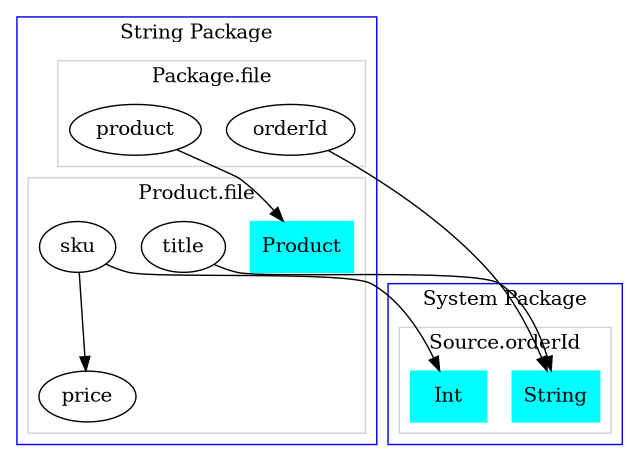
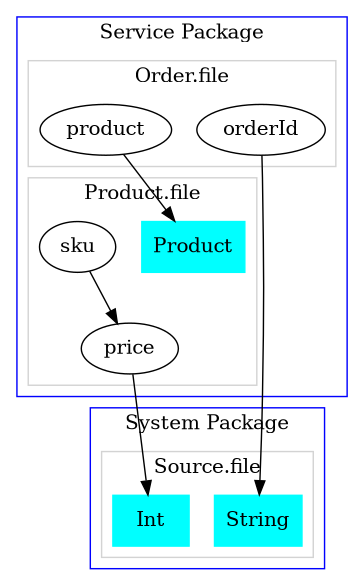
cluster "String Package": label "String Package" -> "Service Package"
cluster "Package.file": label "Package.file" -> "Order.file"
node "title": removed
edge "sku" -> "Int": now "price" -> "Int"
cluster "Source.orderId": label "Source.orderId" -> "Source.file"
